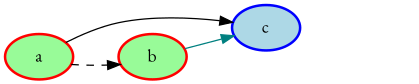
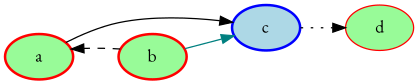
node "d": added
edge "a" -> "b": reversed
